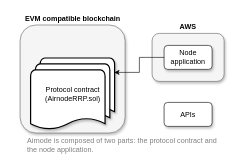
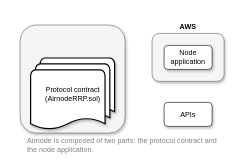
node "EVM compatible blockchain": removed
edge "Node application" -> "Protocol contract (AirnodeRRP.sol)": removed
